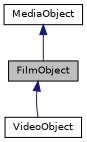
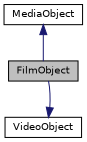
edge "VideoObject" -> "FilmObject": reversed
